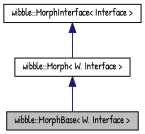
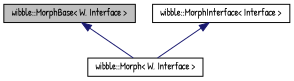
edge "wibble::MorphBase< W, Interface >" -> "wibble::Morph< W, Interface >": reversed
